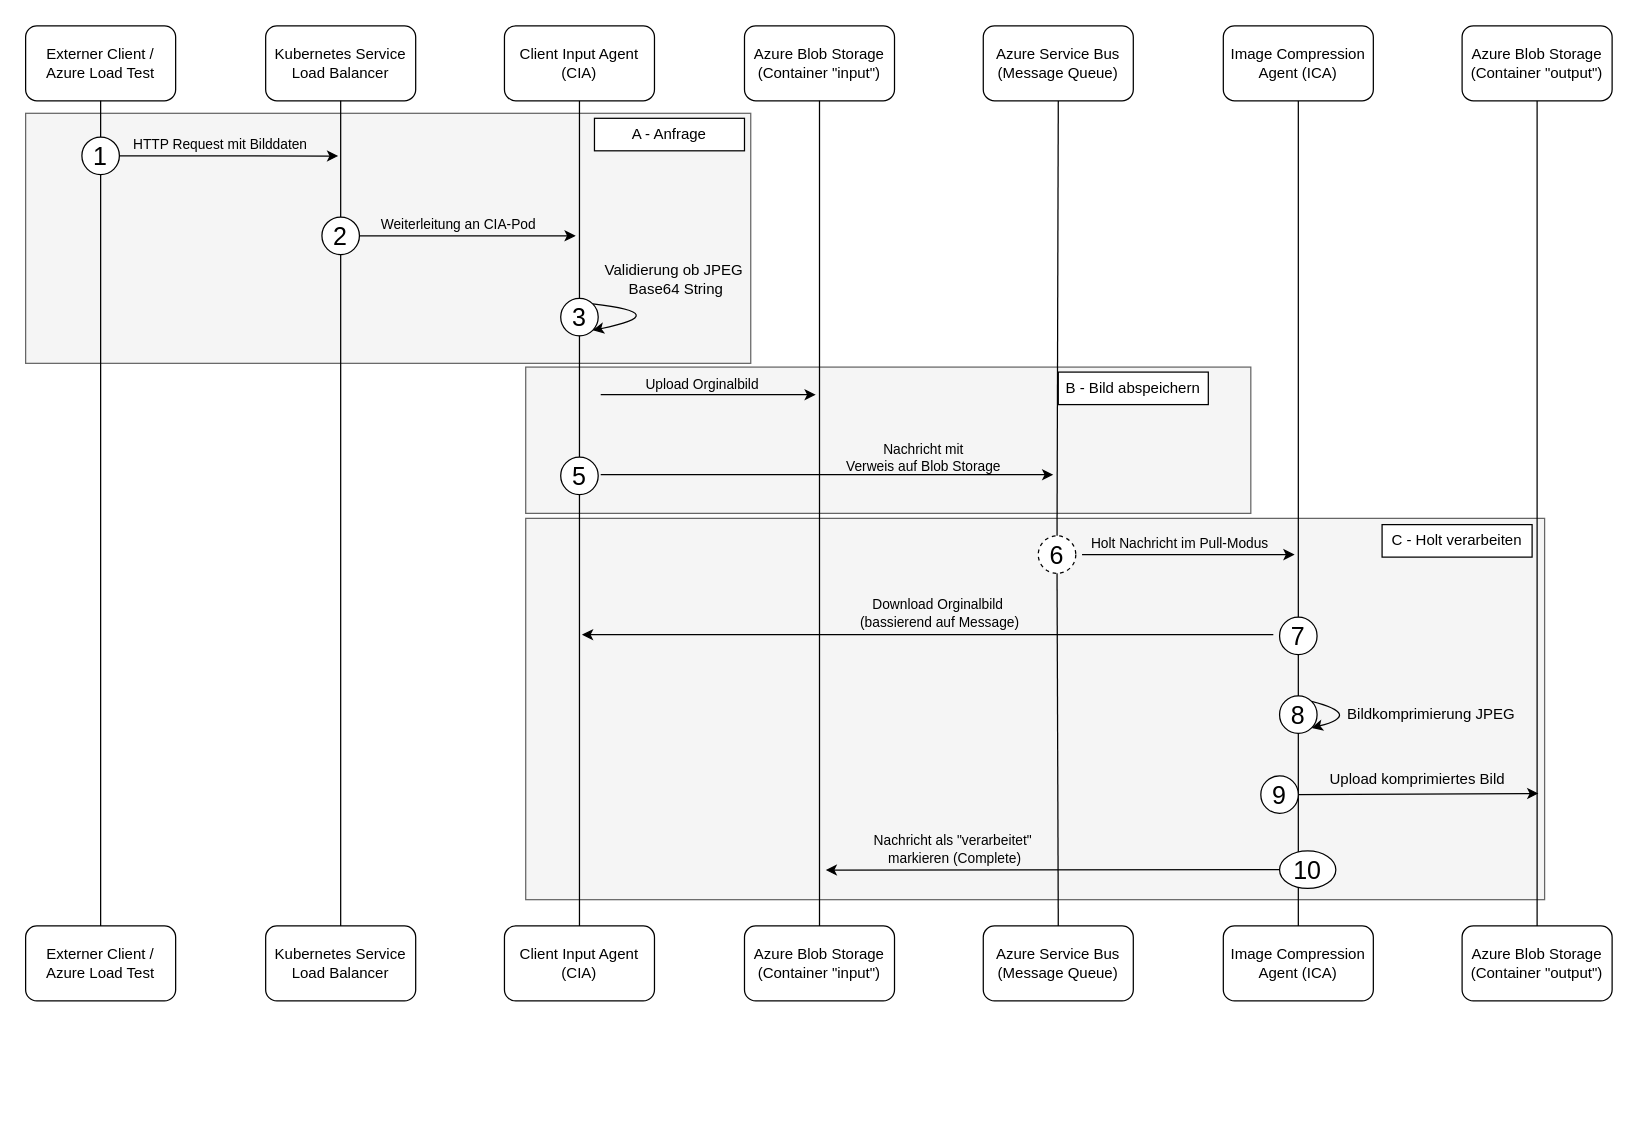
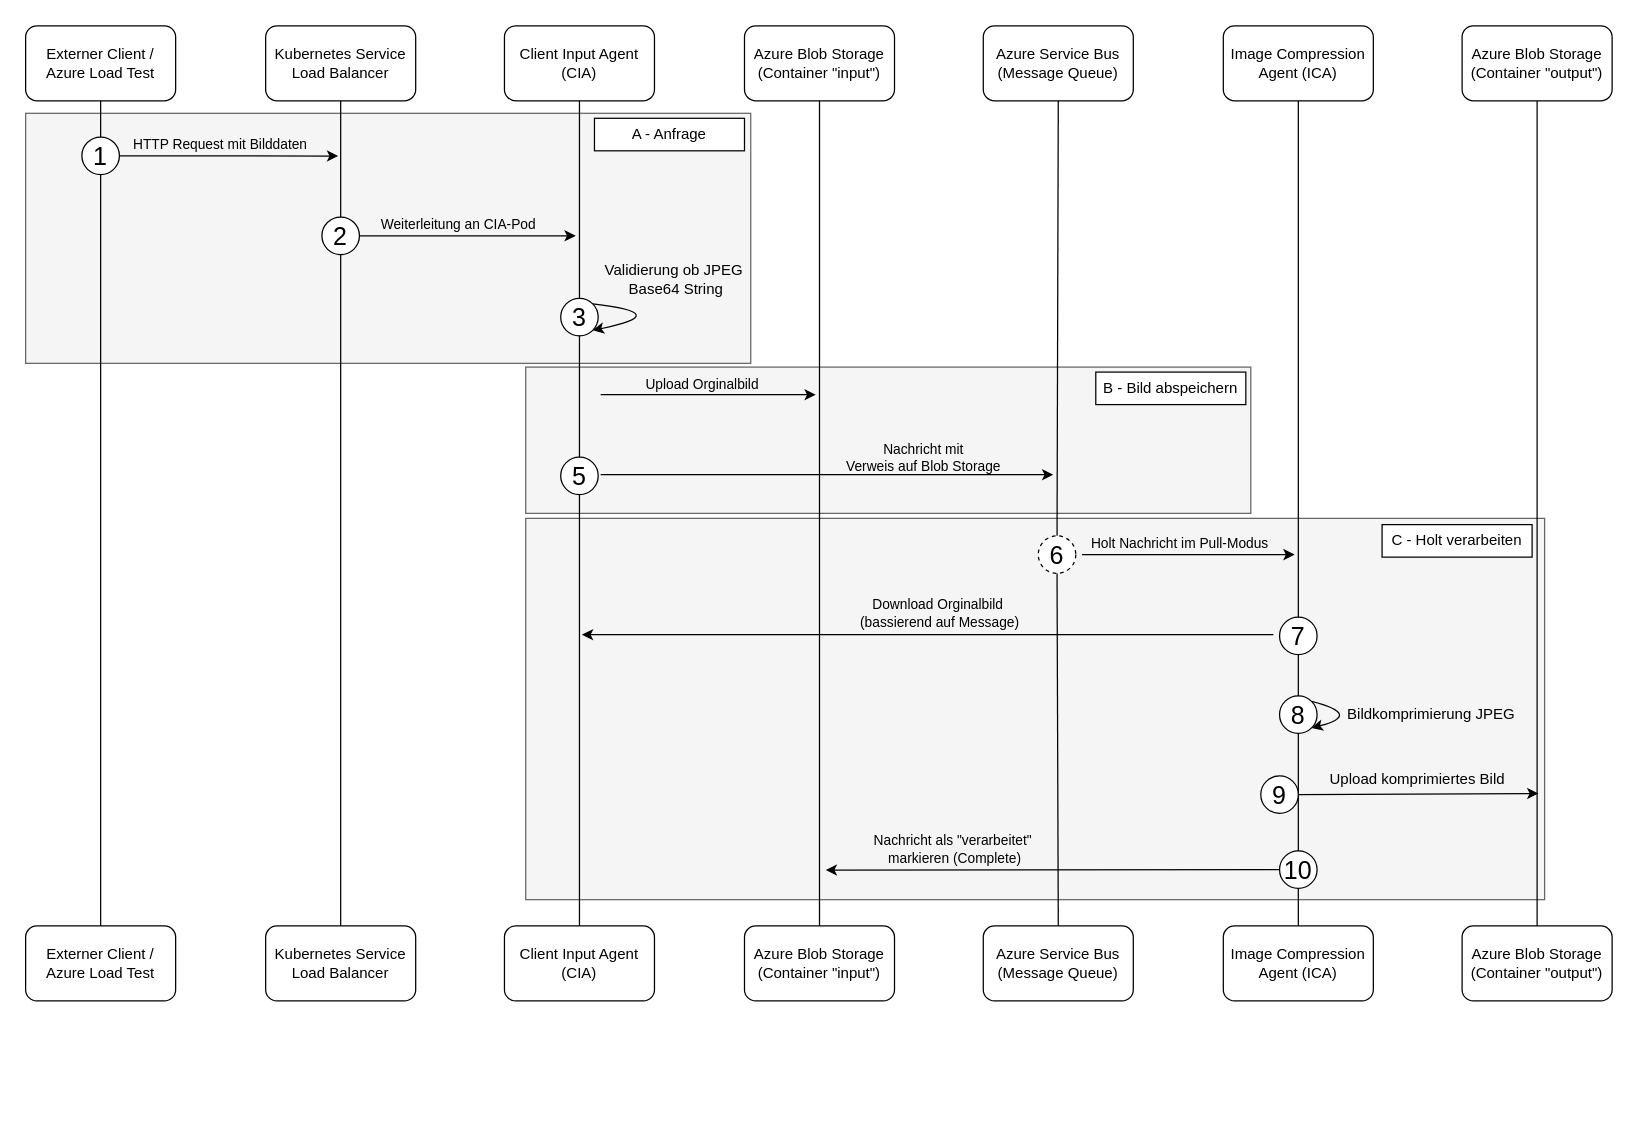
node "B - Bild abspeichern": moved (1133, 388) -> (1171, 388)
node "10": size 56x38 -> 38x38
